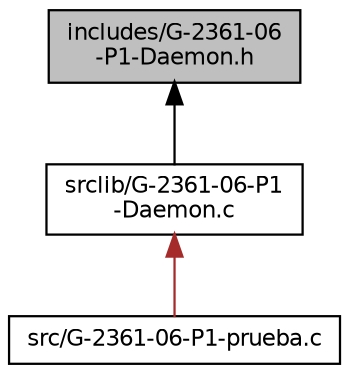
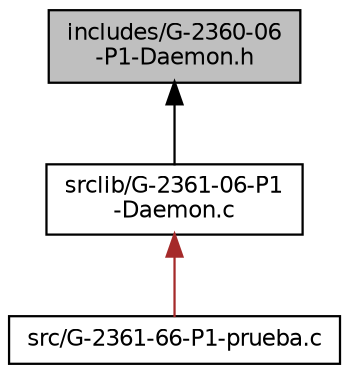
node "includes/G-2361-06 -P1-Daemon.h": label "includes/G-2361-06 -P1-Daemon.h" -> "includes/G-2360-06 -P1-Daemon.h"
node "src/G-2361-06-P1-prueba.c": label "src/G-2361-06-P1-prueba.c" -> "src/G-2361-66-P1-prueba.c"
